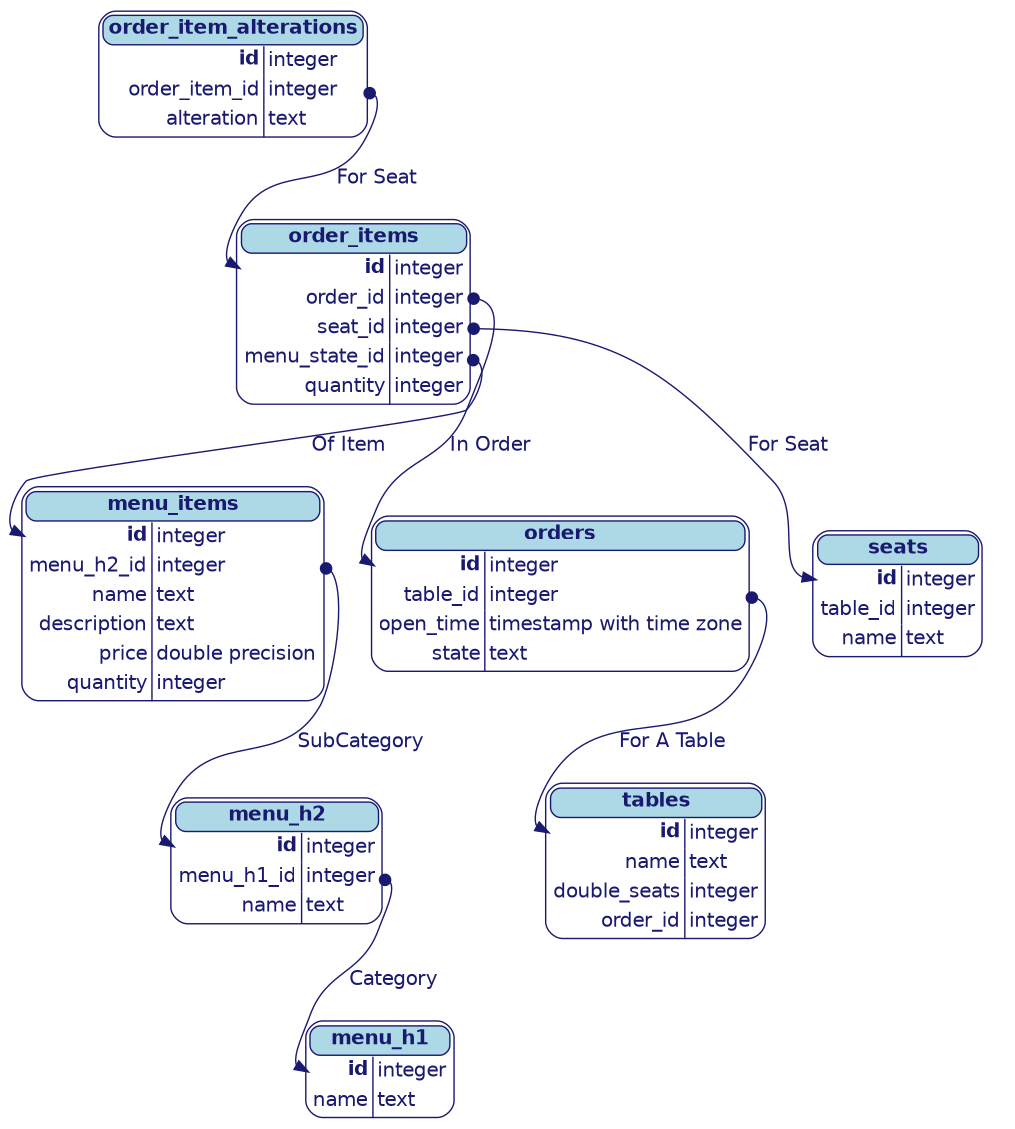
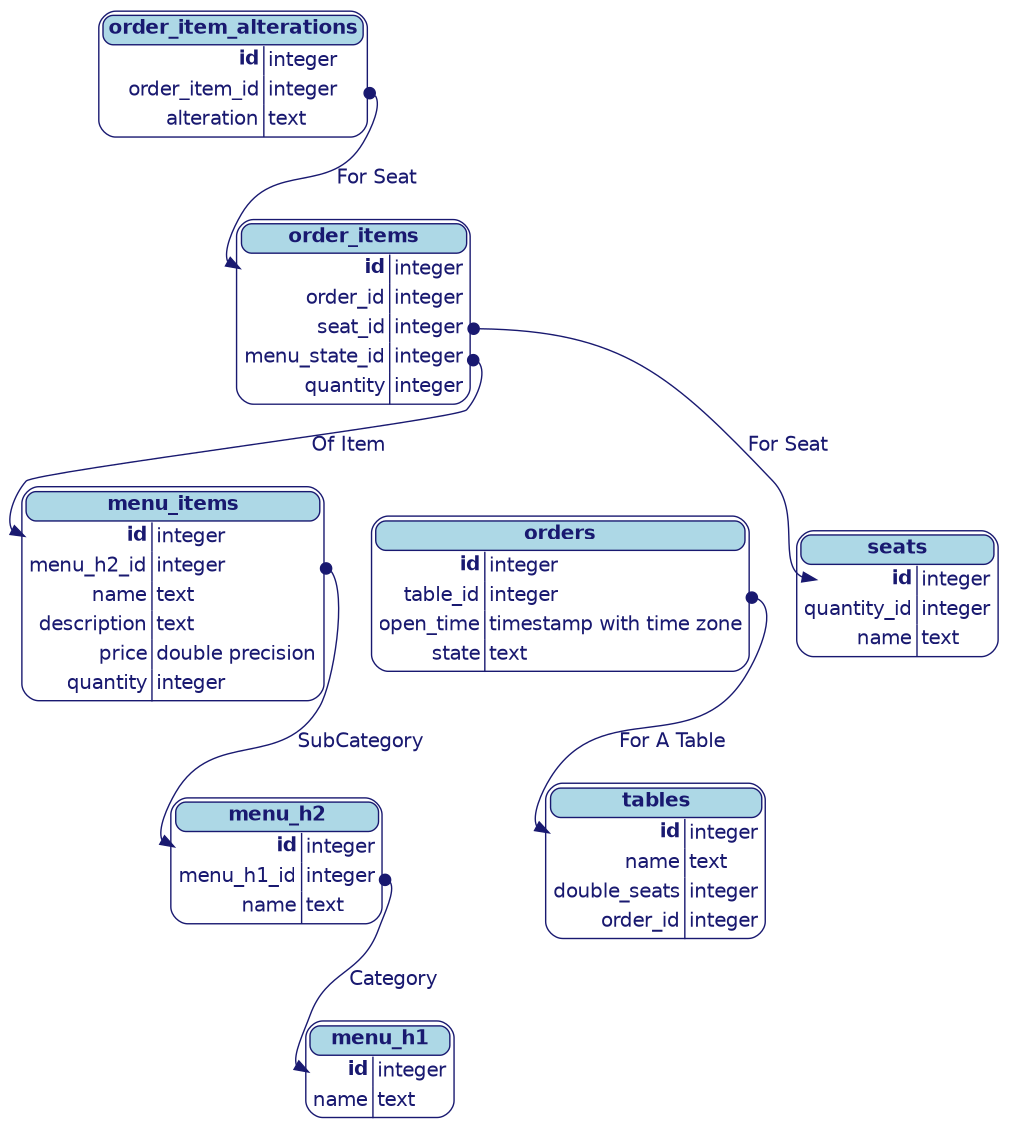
edge "order_items" -- "orders": removed, label "In Order"
node "seats": text "table_id" -> "quantity_id"
